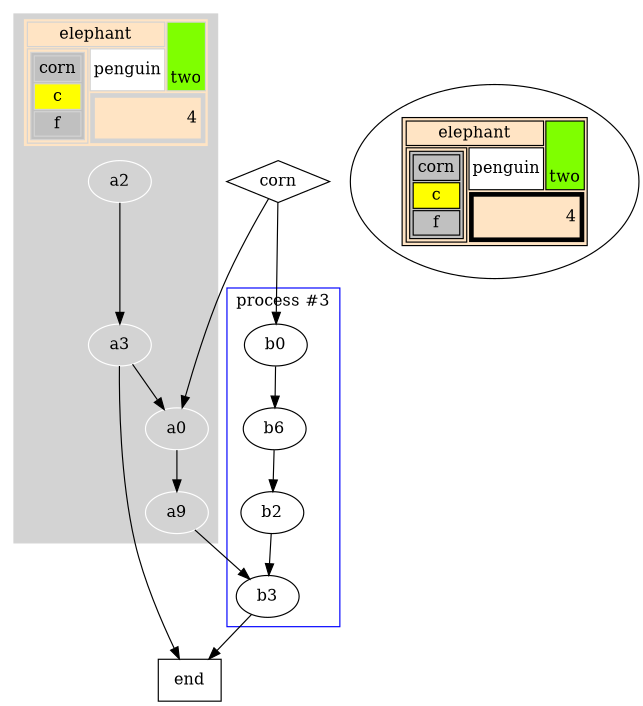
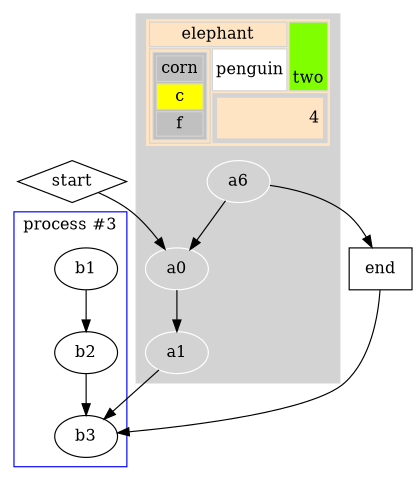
node "a2": removed
node "corn": label "corn" -> "start"
node "elephant": removed
node "a3": label "a3" -> "a6"
node "b0": removed
node "b6": label "b6" -> "b1"
node "a9": label "a9" -> "a1"
edge "b3" -> "end": reversed
